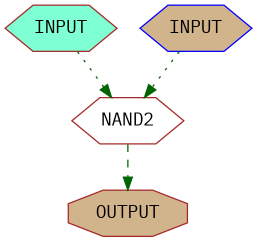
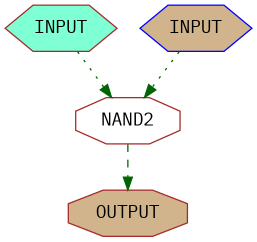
node "NAND2": shape hexagon -> octagon
